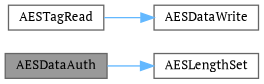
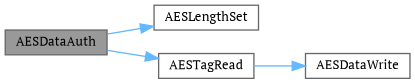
edge "AESDataAuth" -> "AESTagRead": added
